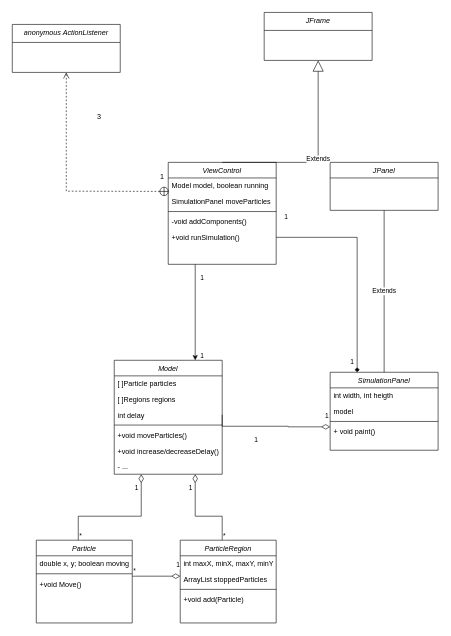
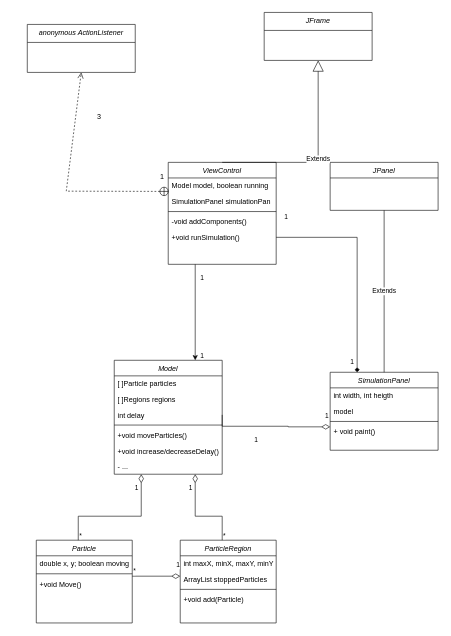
node "anonymous ActionListener": moved (66, 48) -> (81, 48)
node "SimulationPanel moveParticles": label "SimulationPanel moveParticles" -> "SimulationPanel simulationPan"
